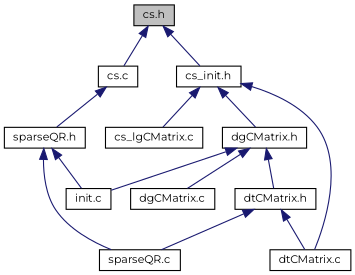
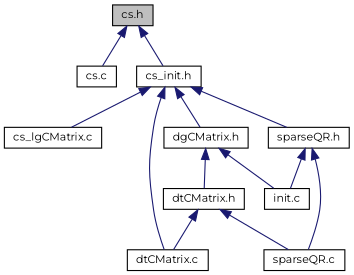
edge "sparseQR.h" -> "cs.c": now "sparseQR.h" -> "cs_init.h"
node "dgCMatrix.c": removed
